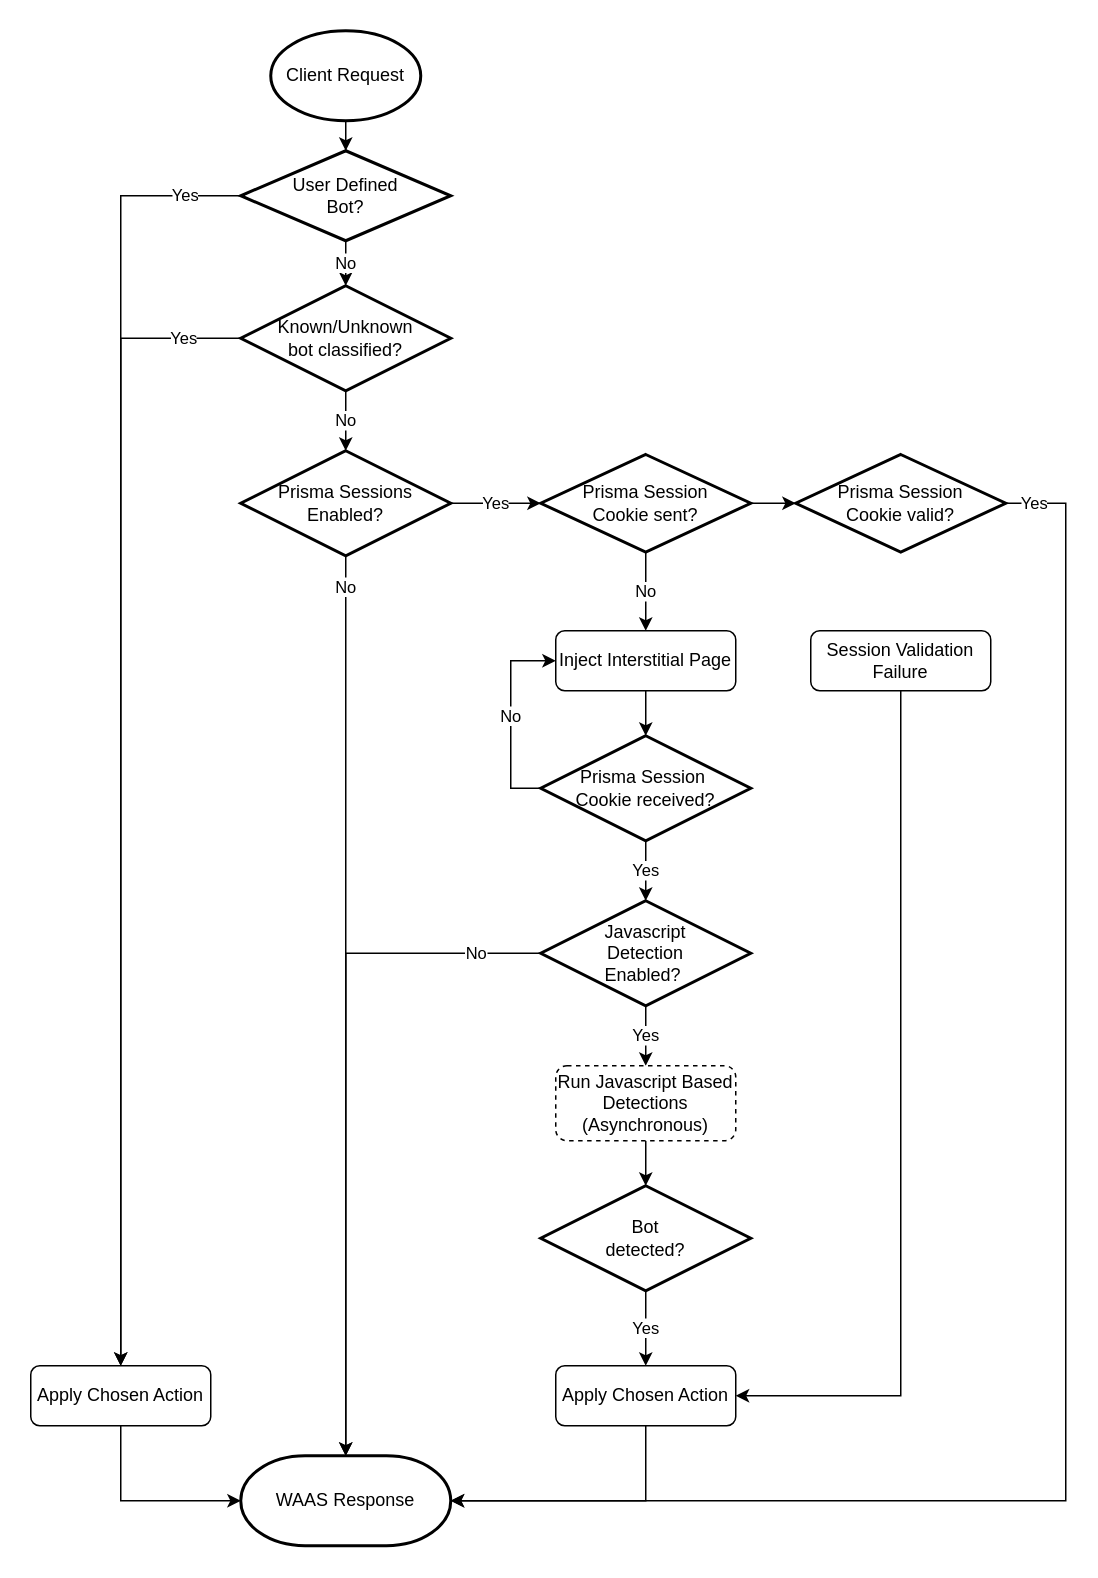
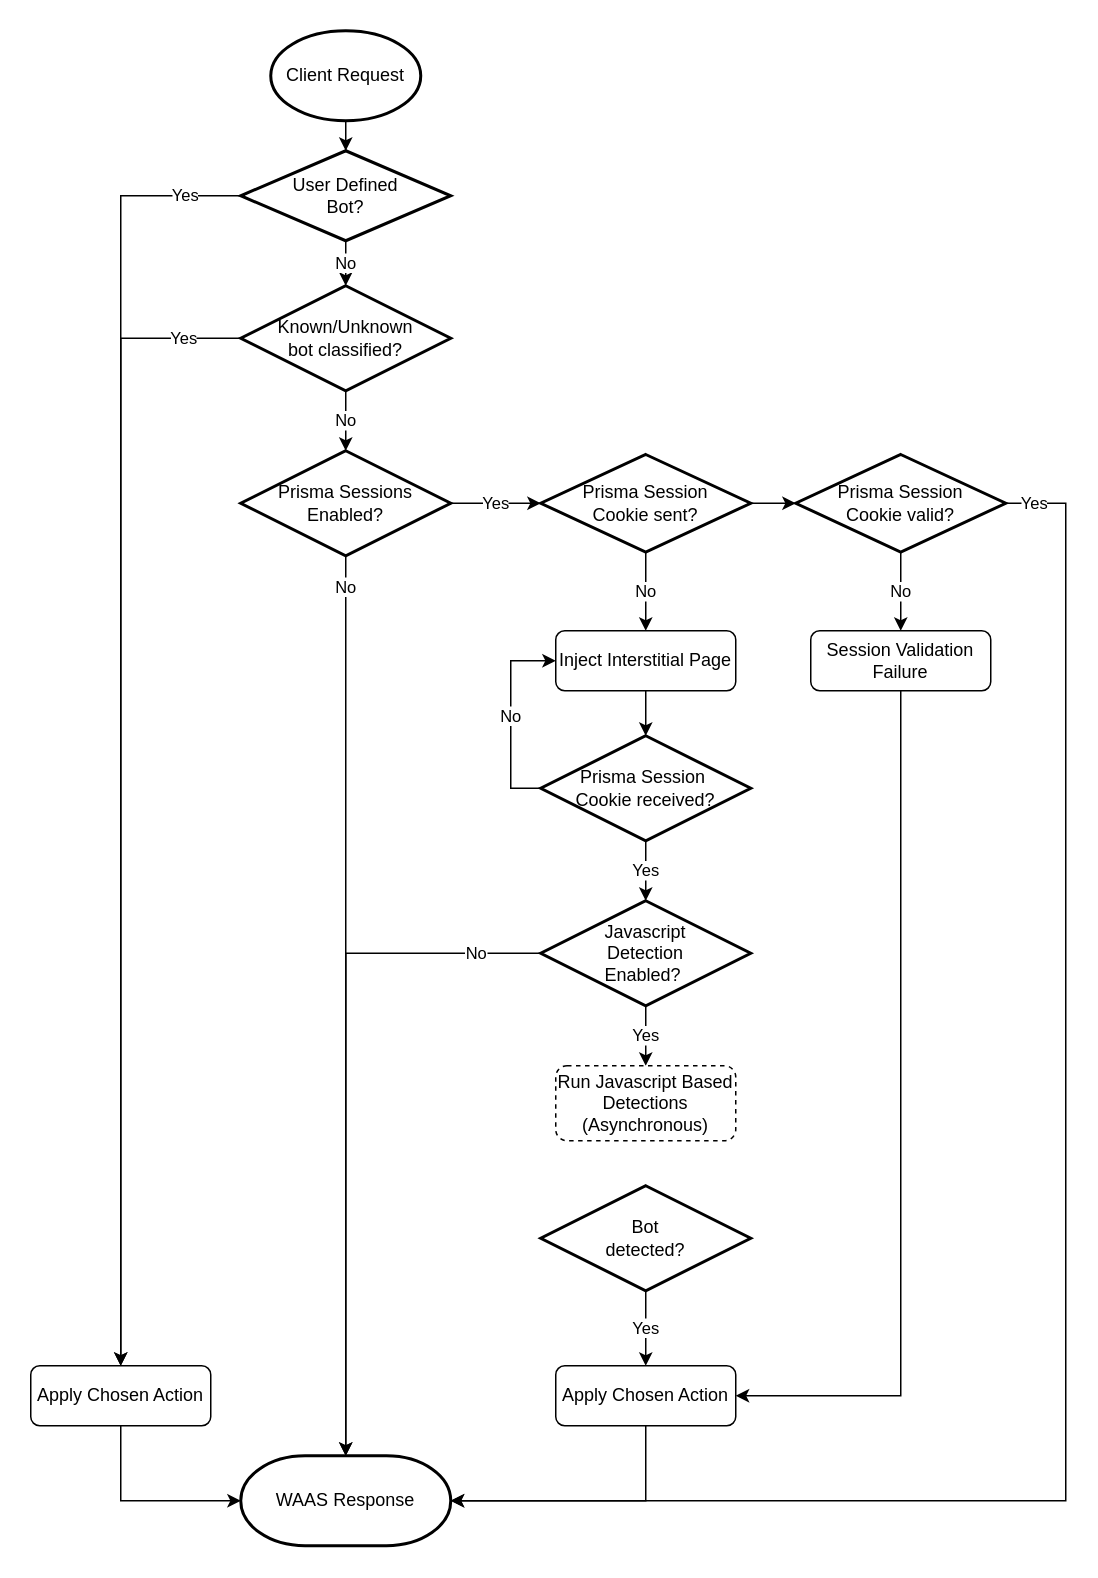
edge "Prisma Session Cookie valid?" -> "Session Validation Failure": added, label "No"
edge "Run Javascript Based Detections (Asynchronous)" -> "Bot detected?": removed
